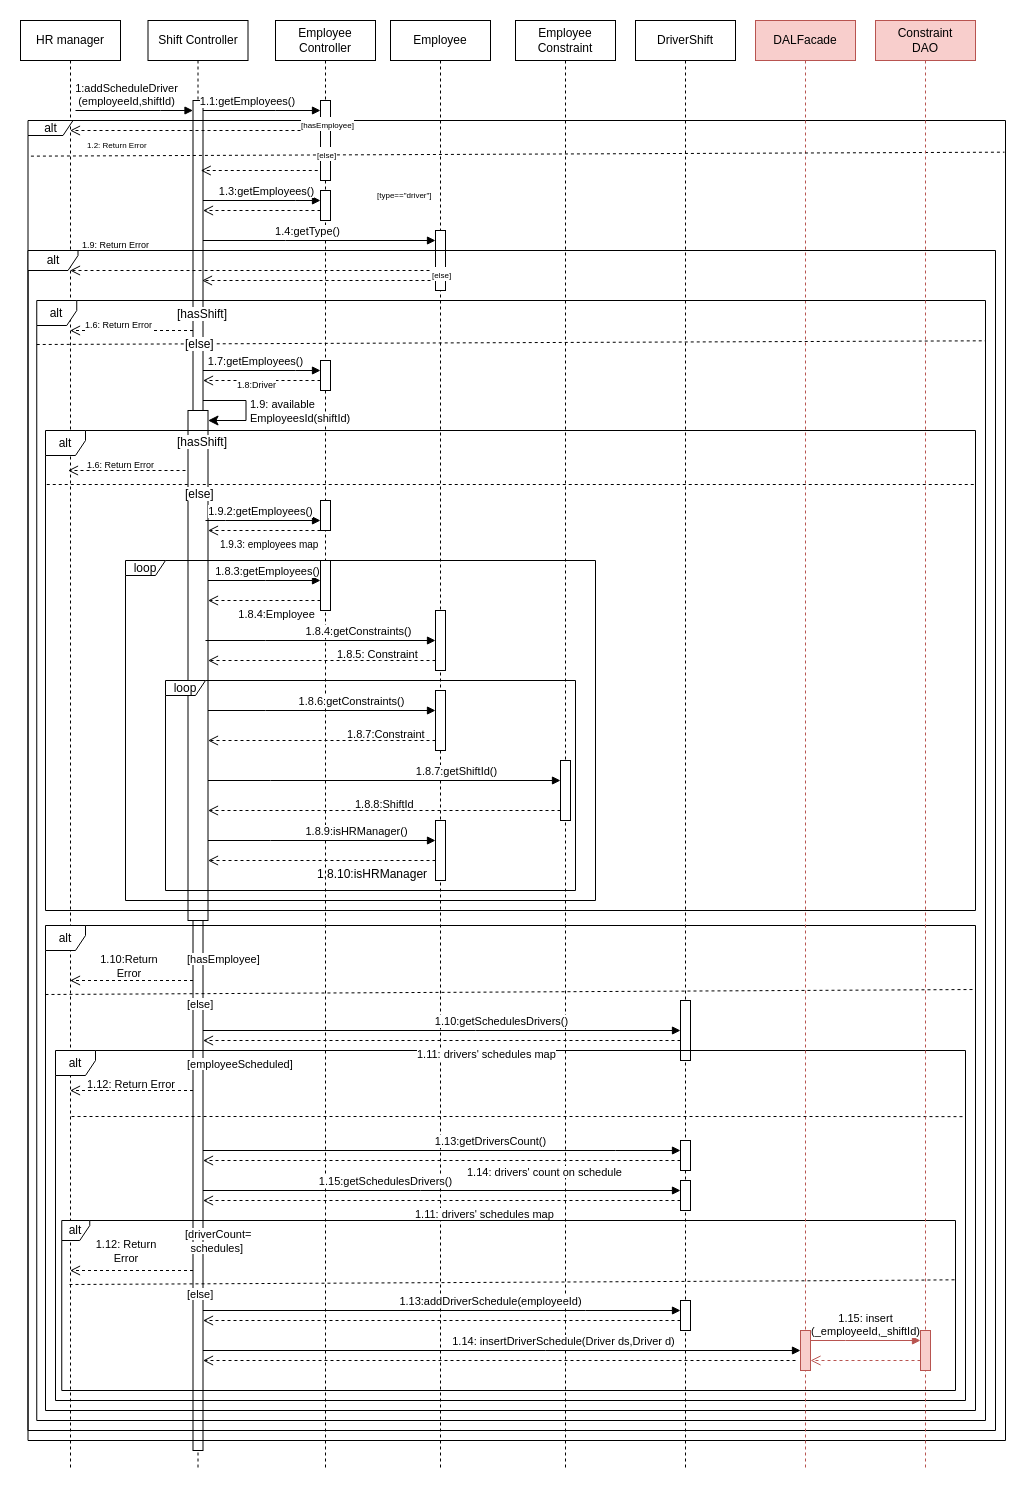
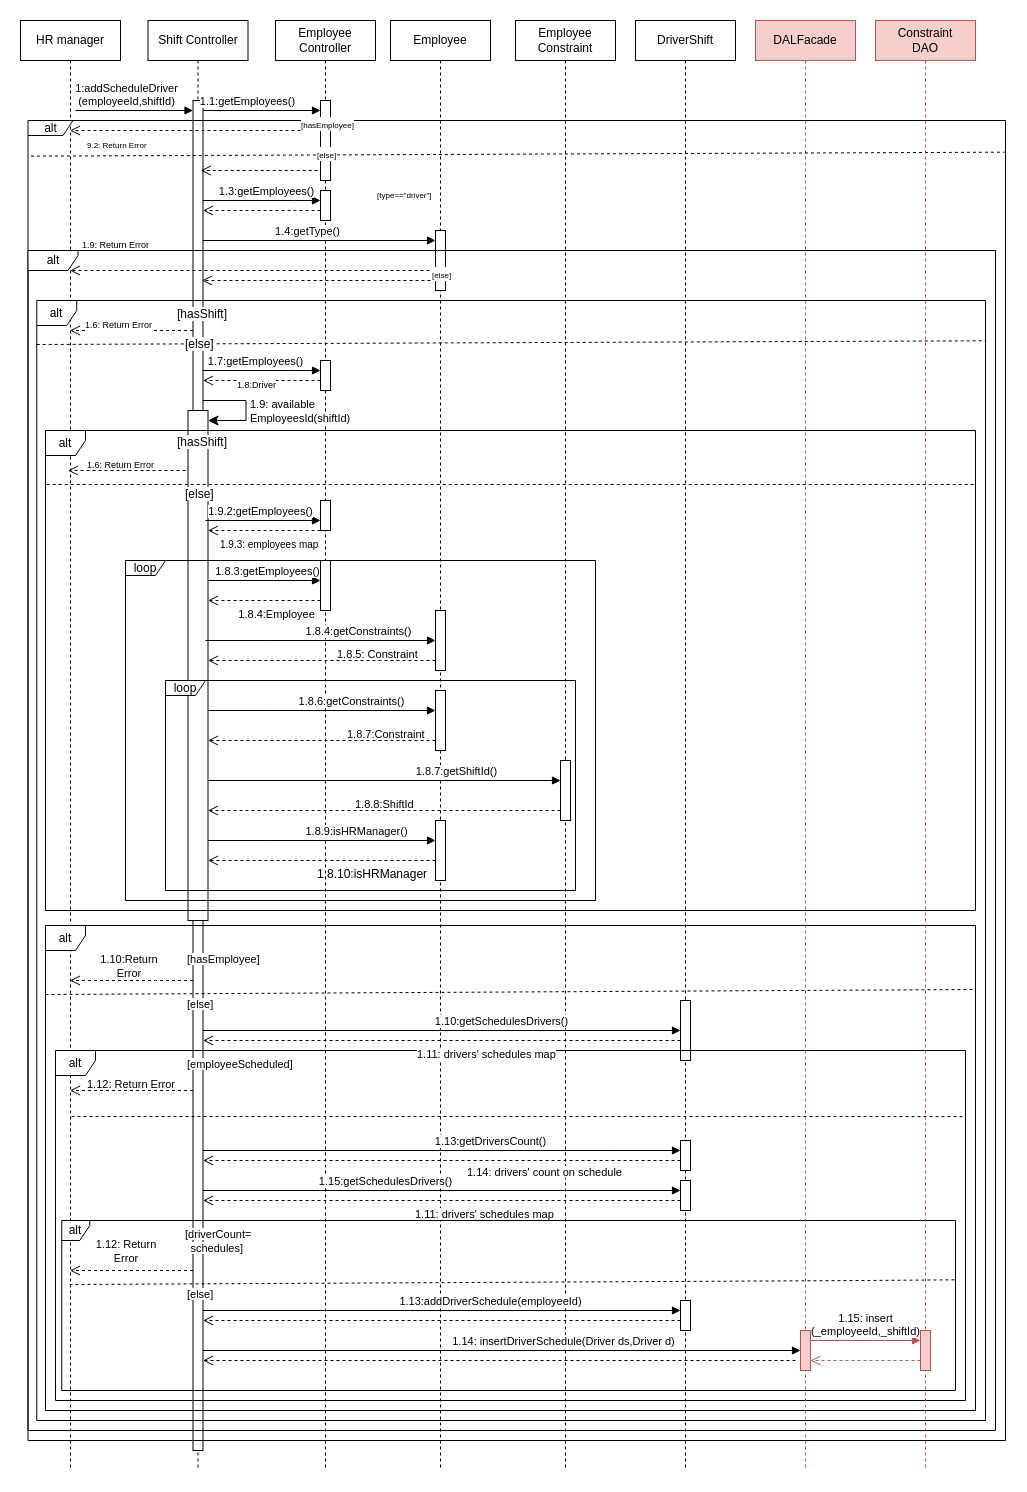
node "1.2: Return Error": label "1.2: Return Error" -> "9.2: Return Error"
